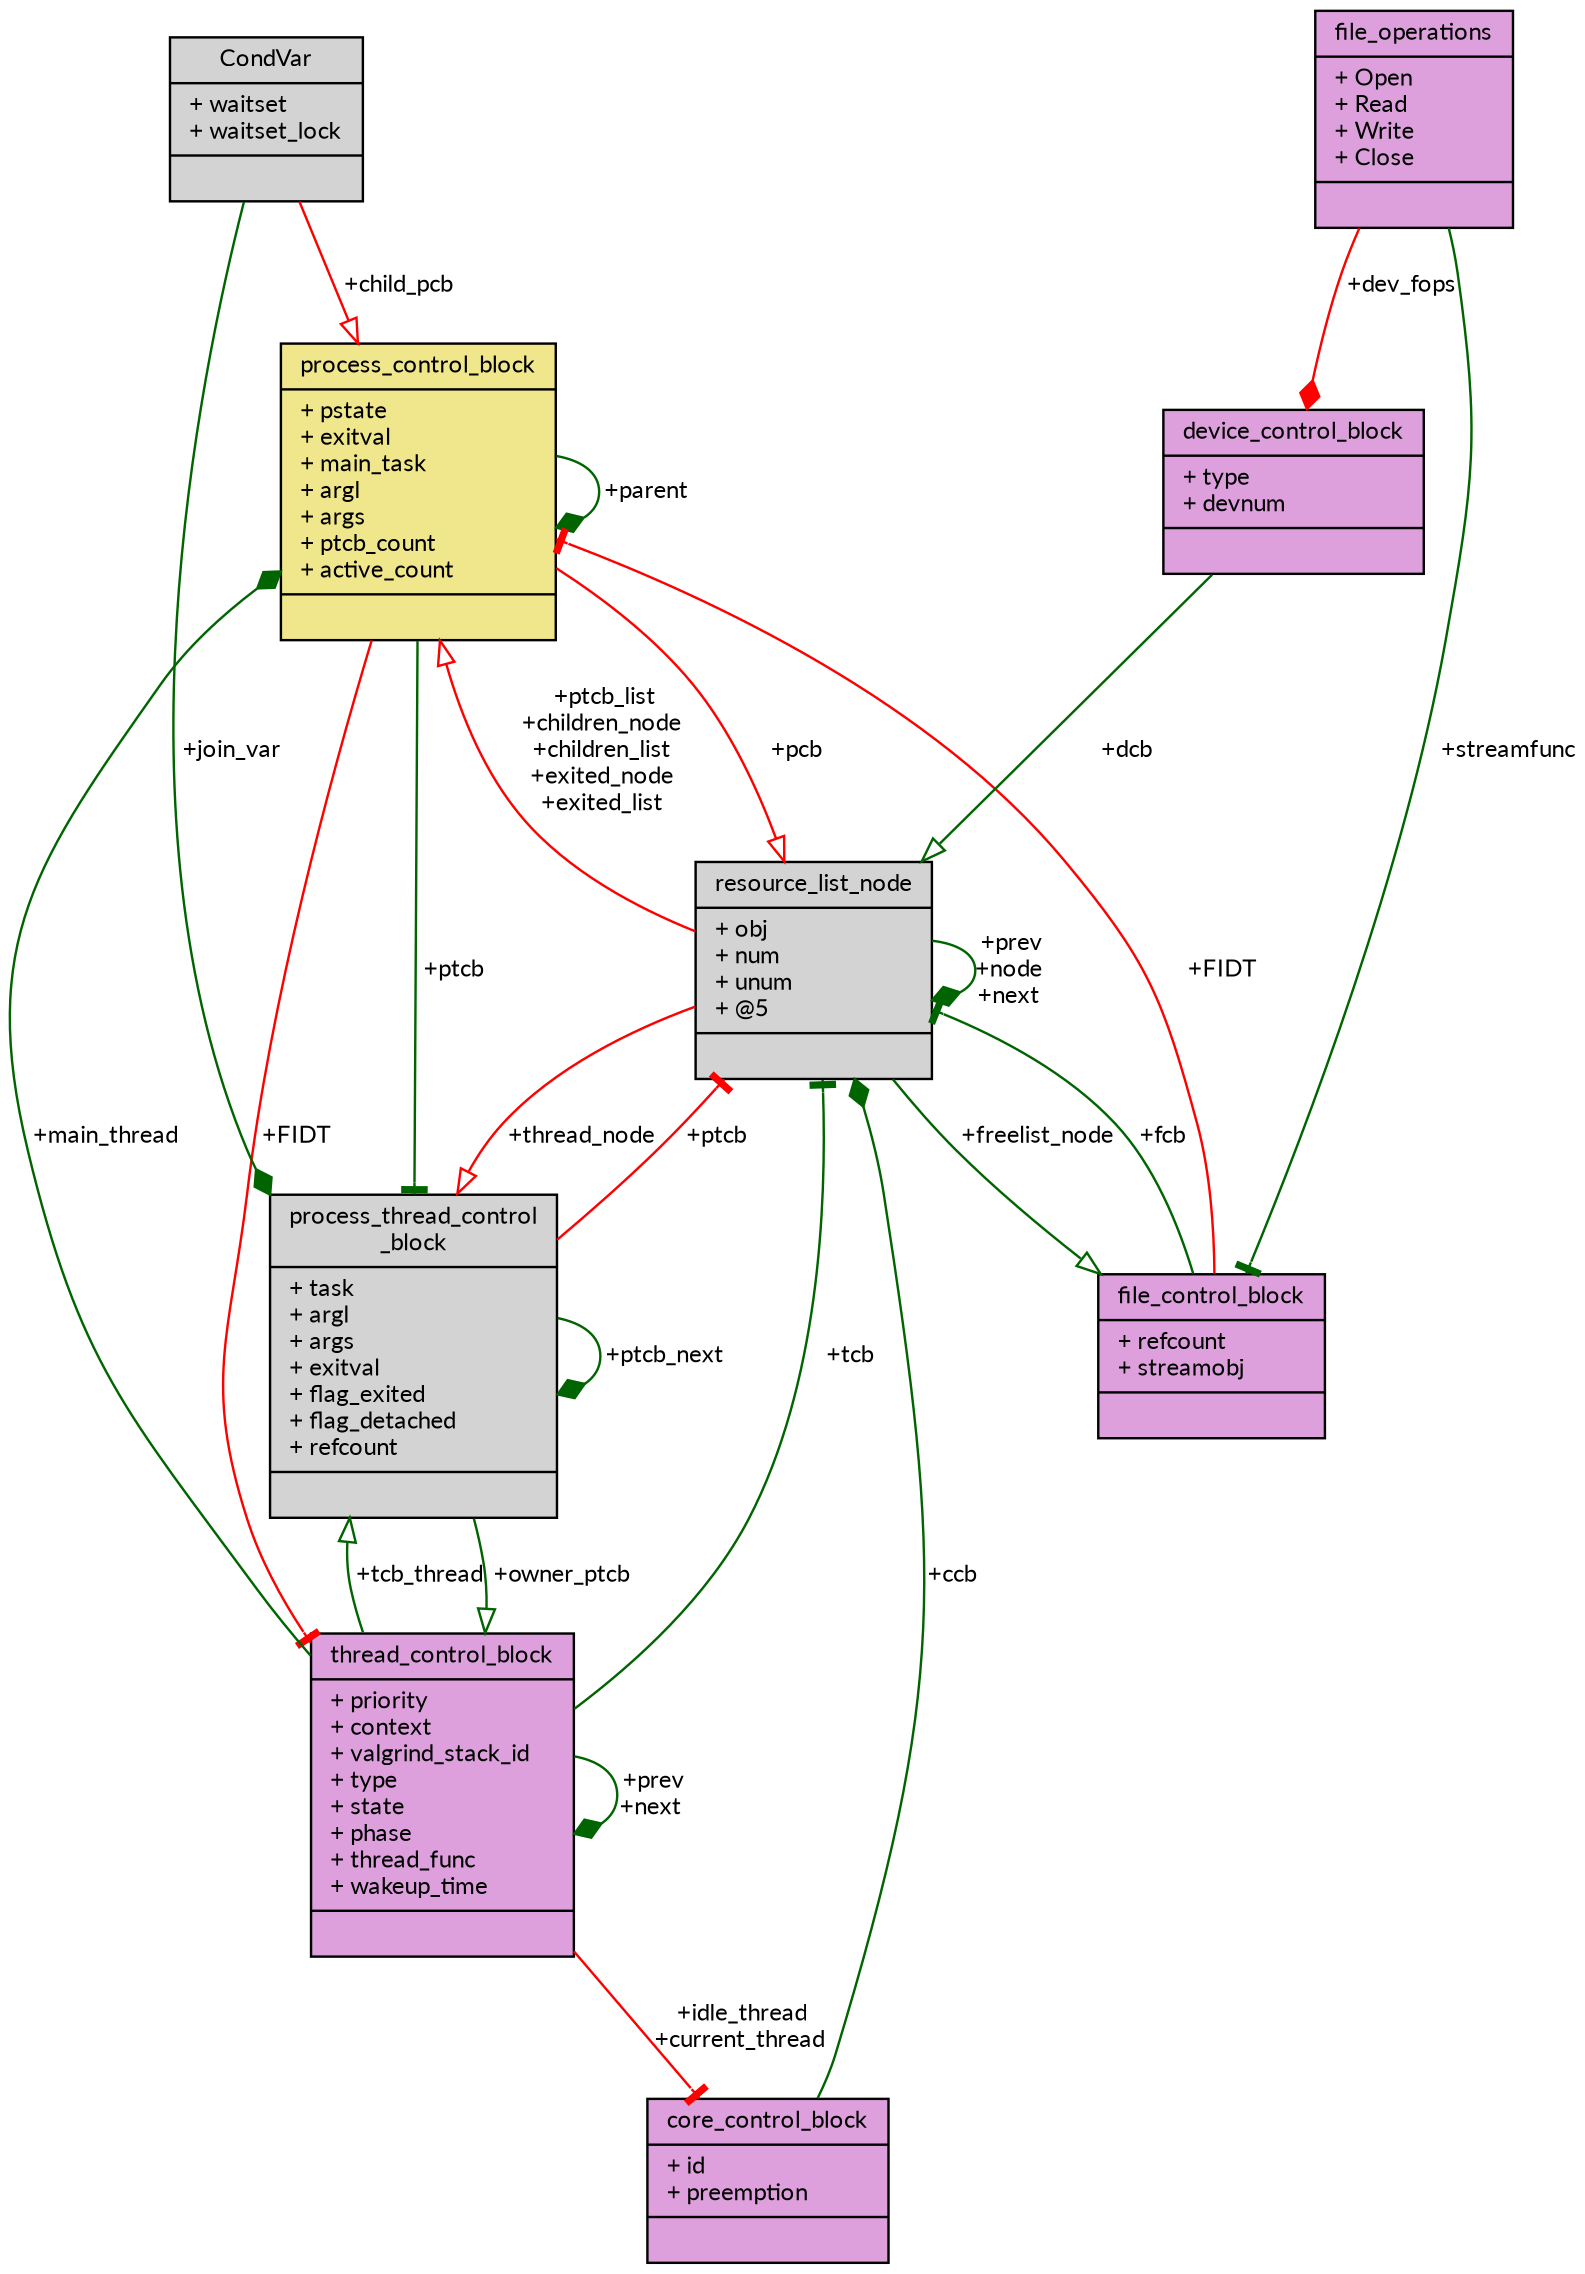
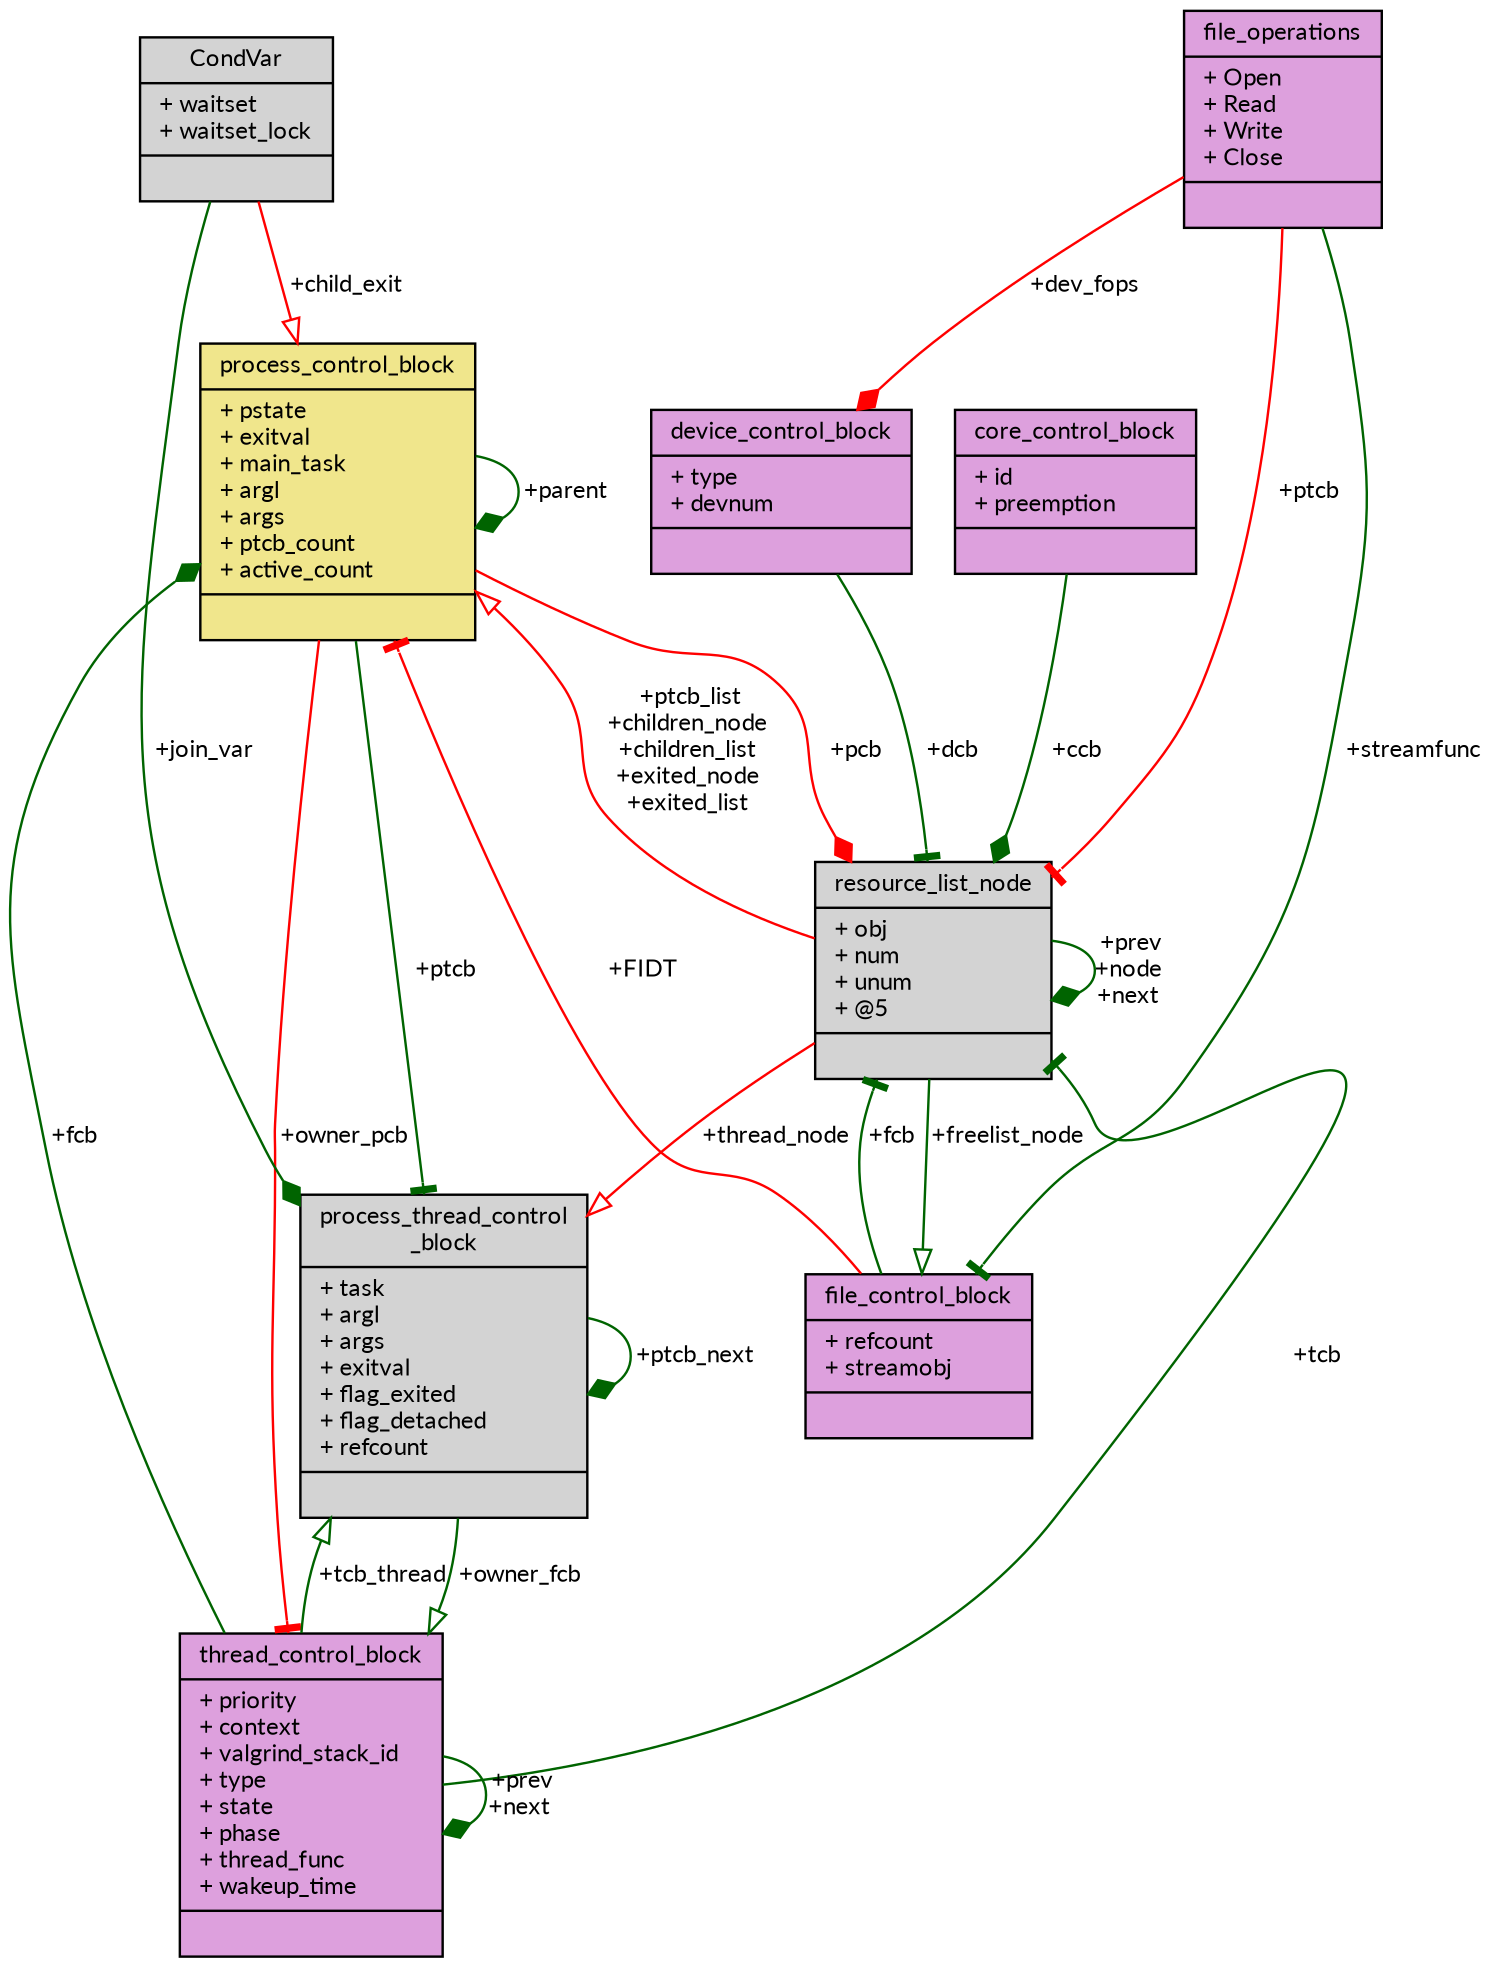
edge "CondVar" -> "process_control_block": label " +child_pcb" -> " +child_exit"
edge "process_control_block" -> "resource_list_node": arrowhead onormal -> diamond
edge "device_control_block" -> "resource_list_node": arrowhead onormal -> tee
edge "thread_control_block" -> "process_control_block": label " +main_thread" -> " +fcb"
edge "process_control_block" -> "thread_control_block": label " +FIDT" -> " +owner_pcb"
edge "process_thread_control" -> "resource_list_node": now "file_operations" -> "resource_list_node"
edge "process_thread_control" -> "thread_control_block": label " +owner_ptcb" -> " +owner_fcb"
edge "thread_control_block" -> "core_control_block": removed, label "+idle_thread +current_thread"
